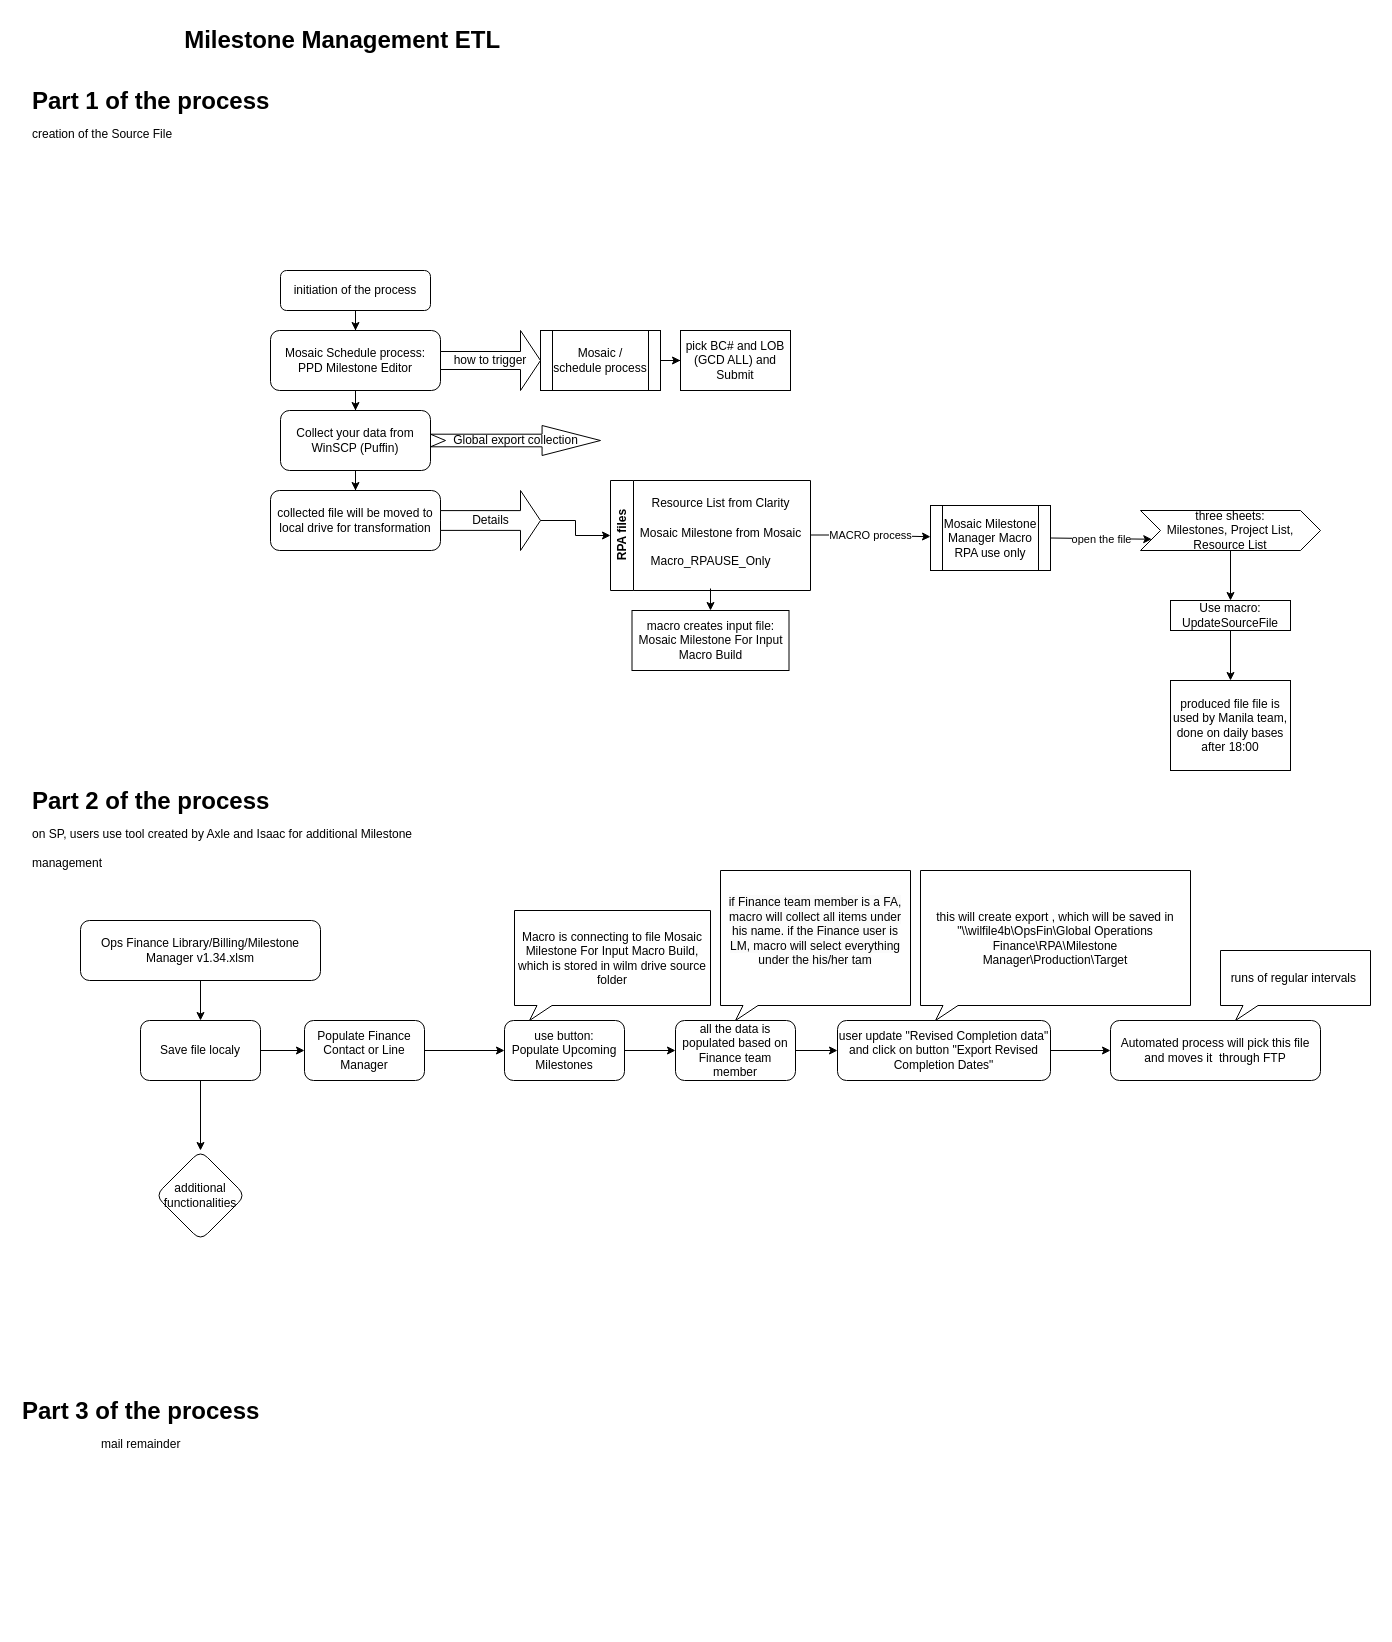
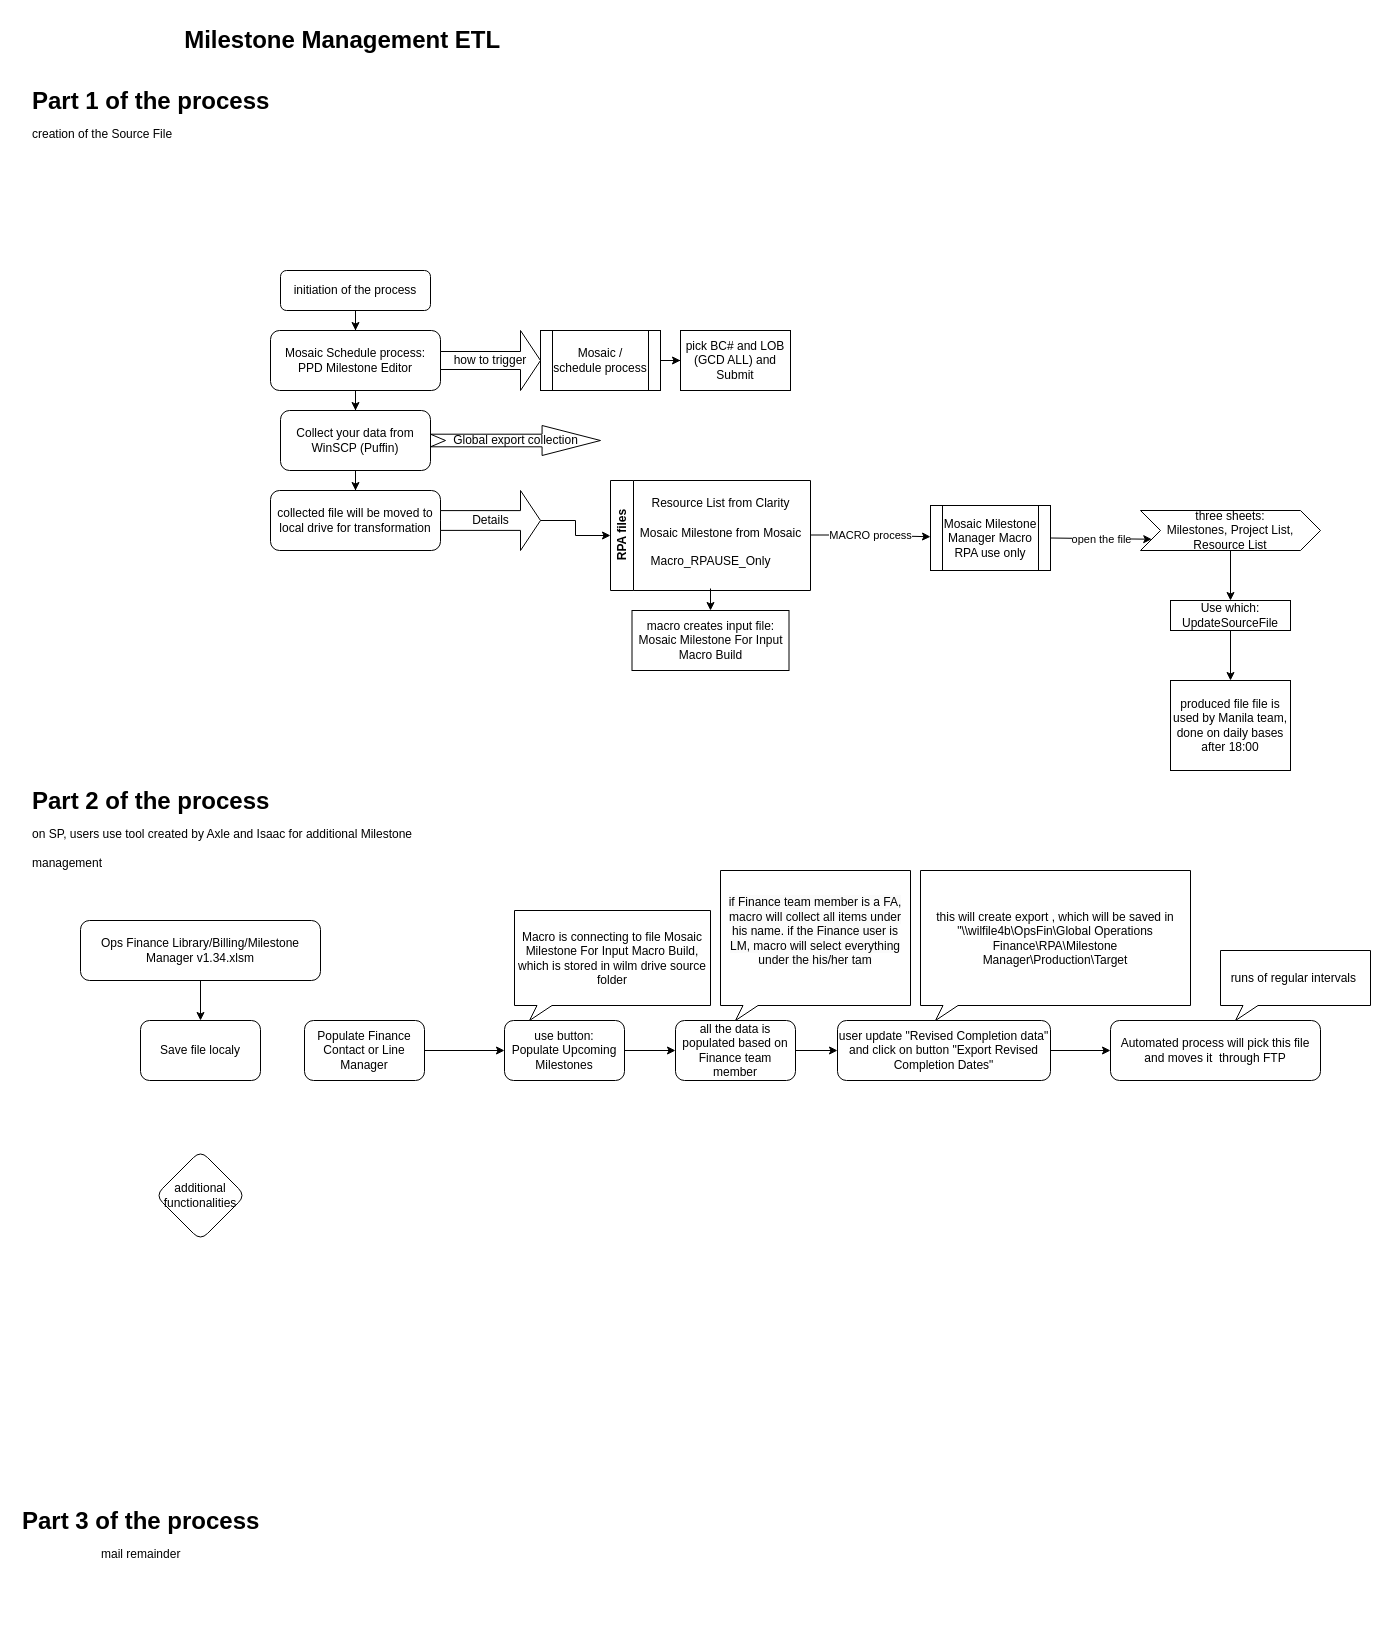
node "Use macro: UpdateSourceFile": label "Use macro: UpdateSourceFile" -> "Use which: UpdateSourceFile"
edge "Save file localy" -> "Populate Finance Contact or Line Manager": removed
edge "Save file localy" -> "additional functionalities": removed
node "Part 3 of the process mail remainder": moved (226, 1451) -> (226, 1561)
